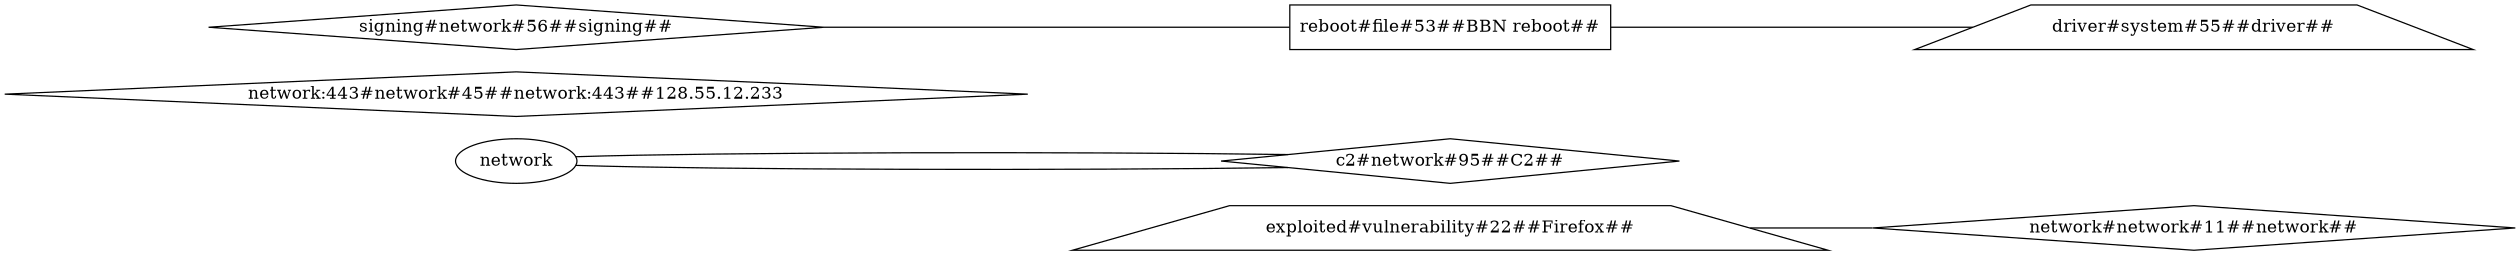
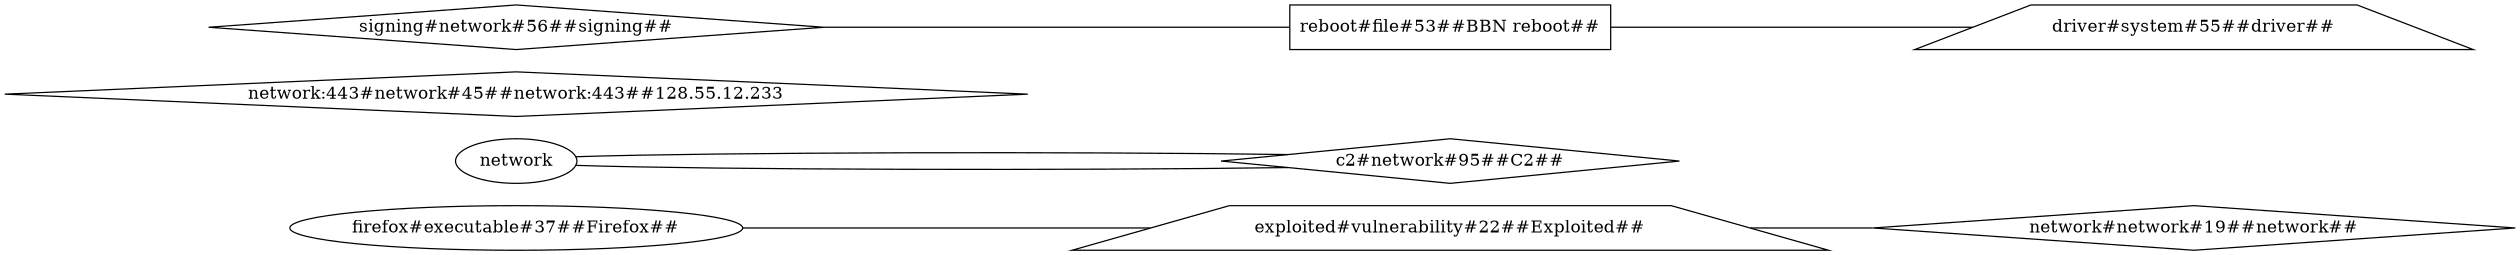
node "firefox#executable#37##Firefox##": added
node "exploited#vulnerability#22##Firefox##": label "exploited#vulnerability#22##Firefox##" -> "exploited#vulnerability#22##Exploited##"
node "network#network#11##network##": label "network#network#11##network##" -> "network#network#19##network##"
